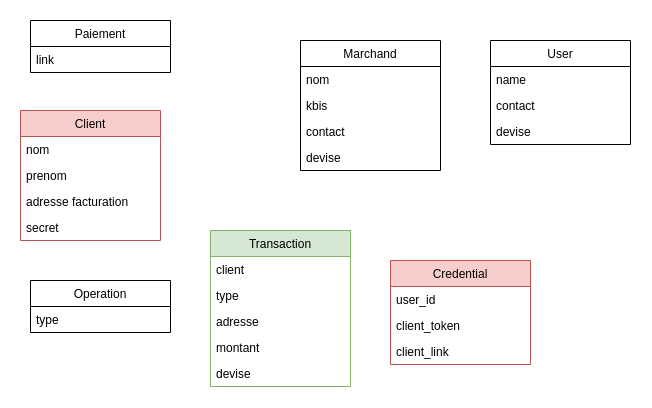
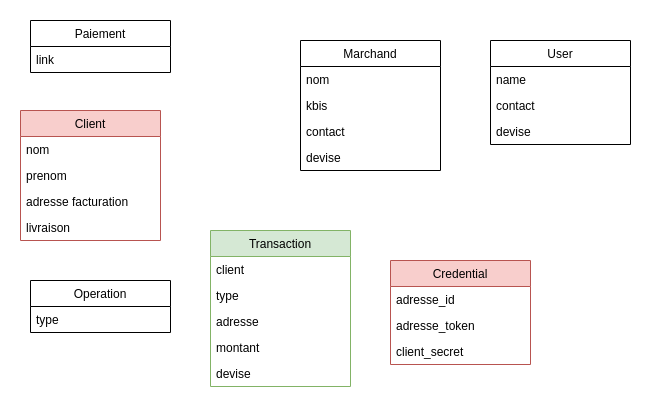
node "secret": label "secret" -> "livraison"
node "user_id": label "user_id" -> "adresse_id"
node "client_token": label "client_token" -> "adresse_token"
node "client_link": label "client_link" -> "client_secret"
